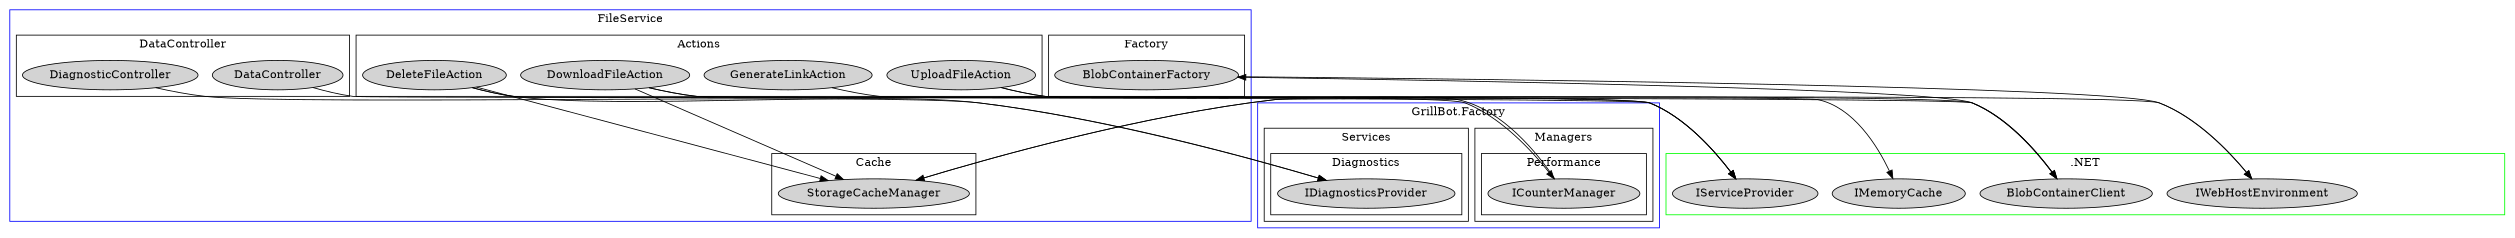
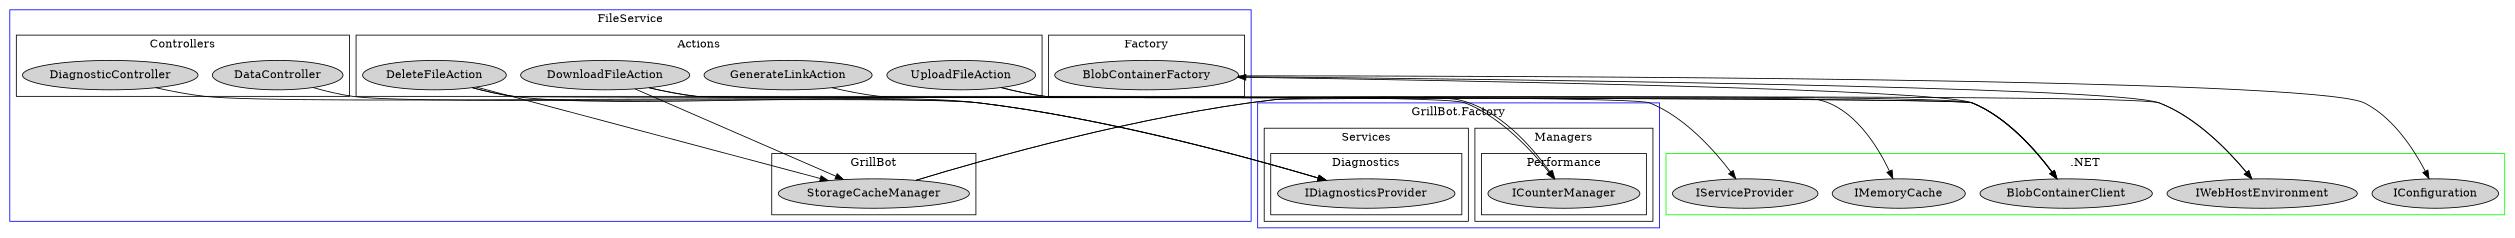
cluster "DataController": label "DataController" -> "Controllers"
edge "DeleteFileAction" -> "IServiceProvider": now "DeleteFileAction" -> "BlobContainerClient"
edge "DataController" -> "IServiceProvider": now "DataController" -> "IDiagnosticsProvider"
edge "ICounterManager" -> "StorageCacheManager": reversed
cluster "Cache": label "Cache" -> "GrillBot"
node "IConfiguration": added
